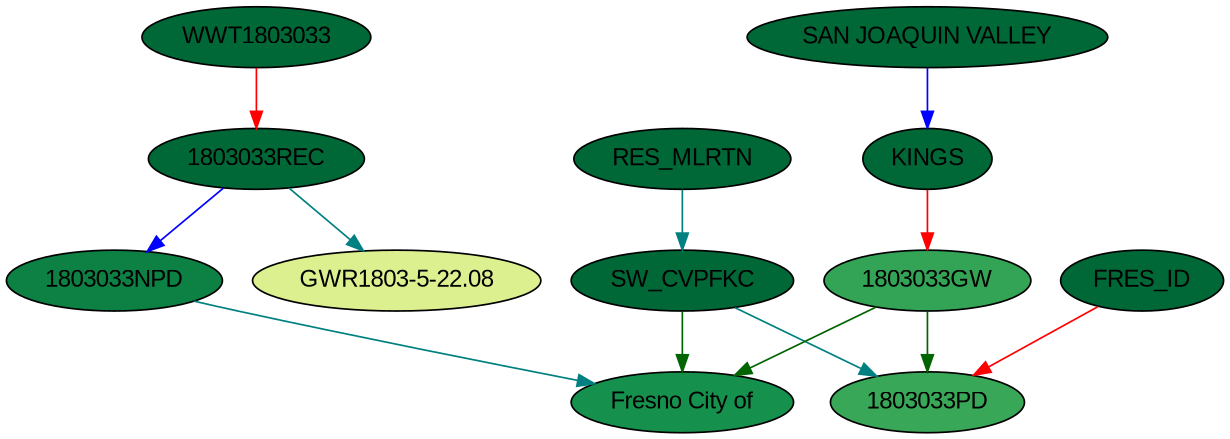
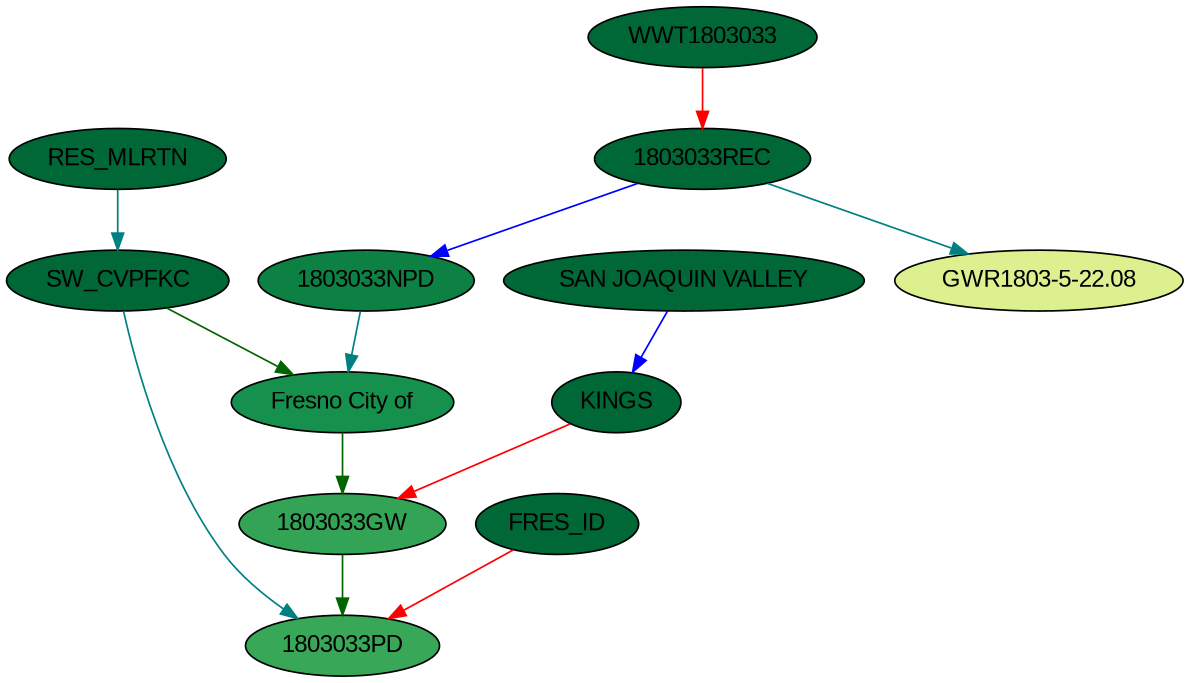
edge "1803033GW" -> "Fresno City of": reversed
